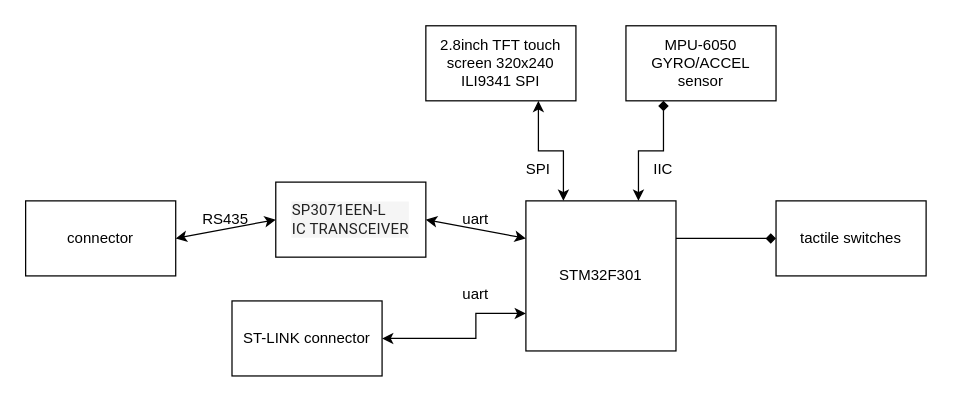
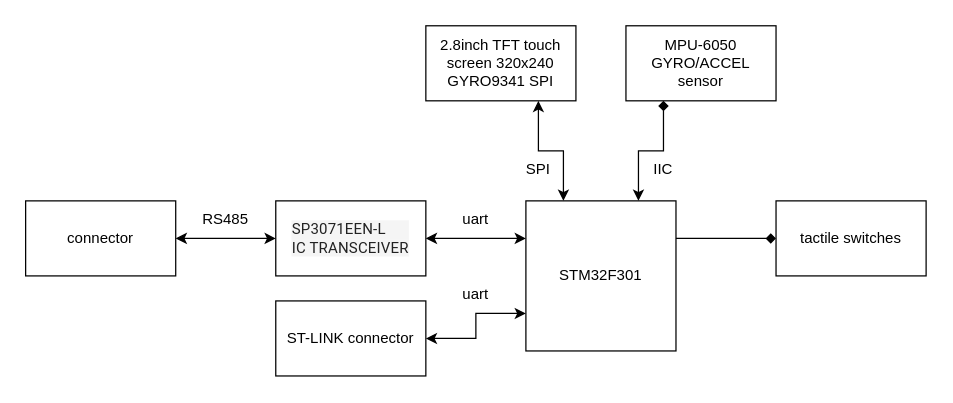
node "2.8inch TFT touch screen 320x240 ILI9341 SPI": label "2.8inch TFT touch screen 320x240 ILI9341 SPI" -> "2.8inch TFT touch screen 320x240 GYRO9341 SPI"
node "RS435": label "RS435" -> "RS485"
node "SP3071EEN-L IC TRANSCEIVER": moved (351, 219) -> (351, 238)
node "ST-LINK connector": moved (307, 338) -> (351, 338)
